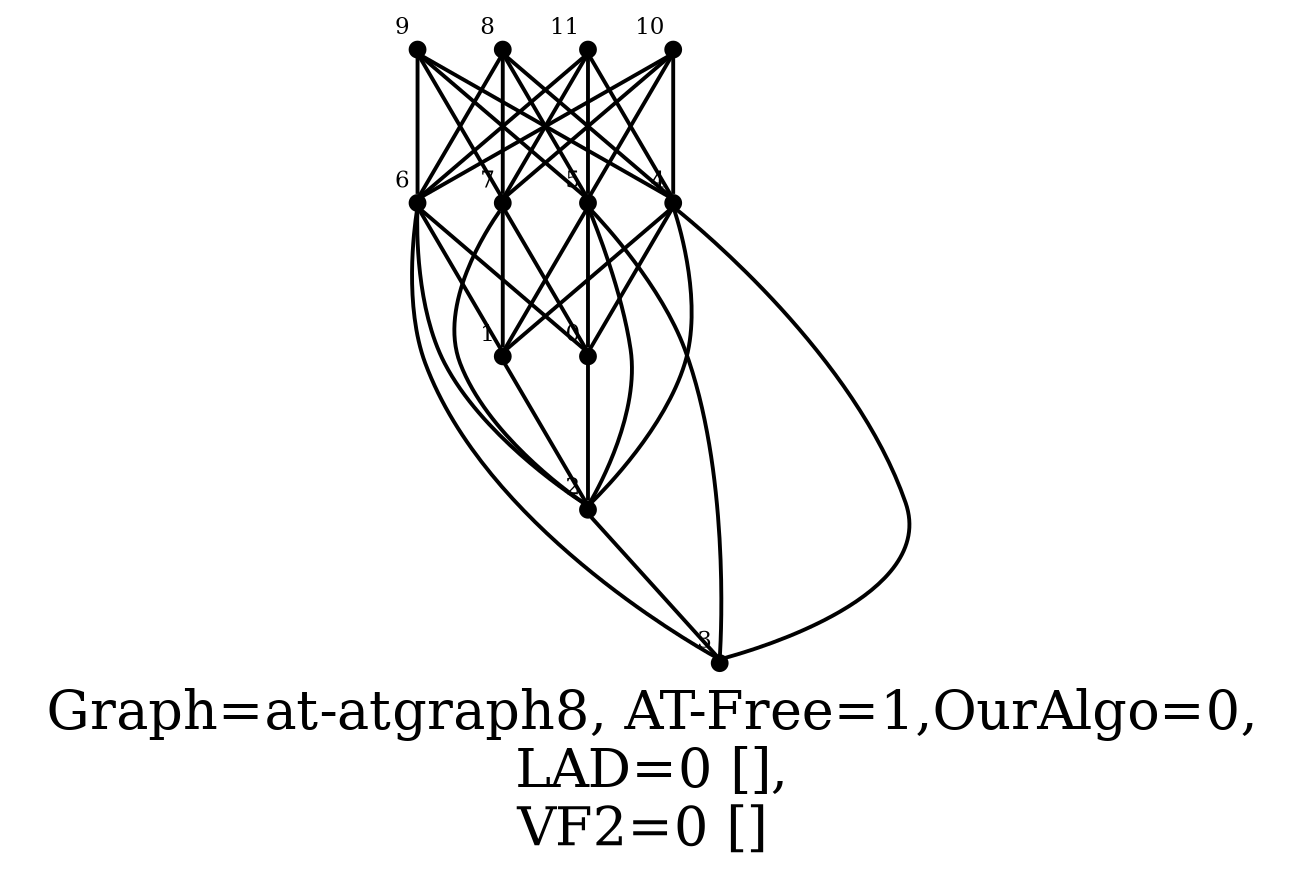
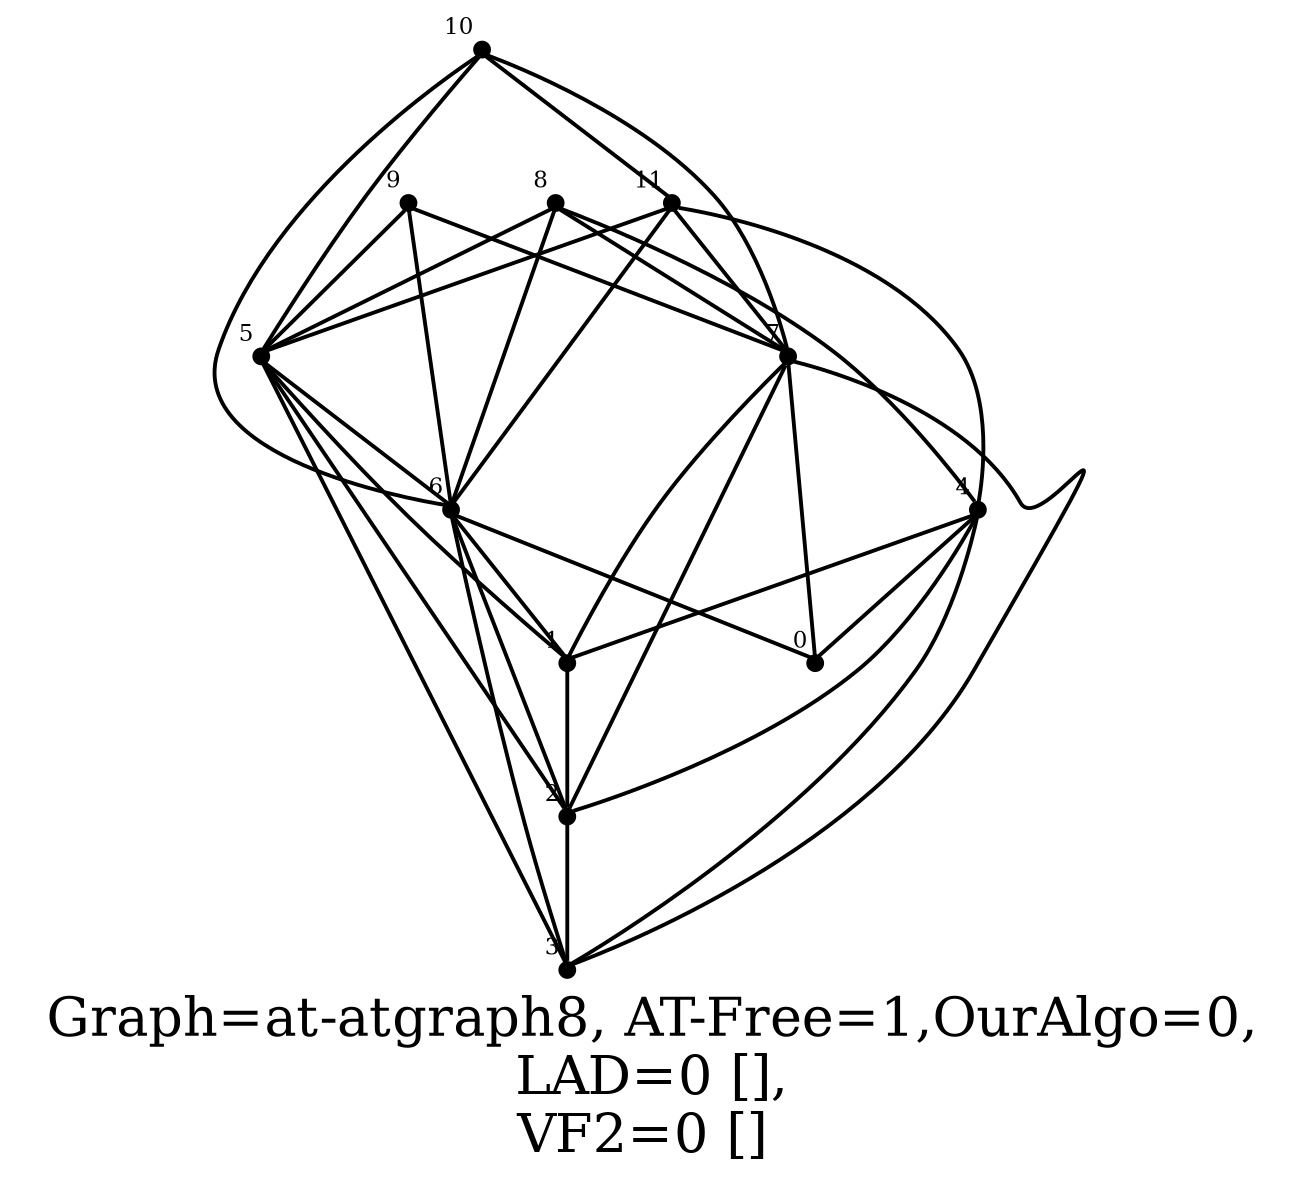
edge "10" -- "4": now "10" -- "11"
edge "9" -- "4": removed
edge "5" -- "0": now "5" -- "6"
edge "0" -- "2": removed
edge "7" -- "3": added
